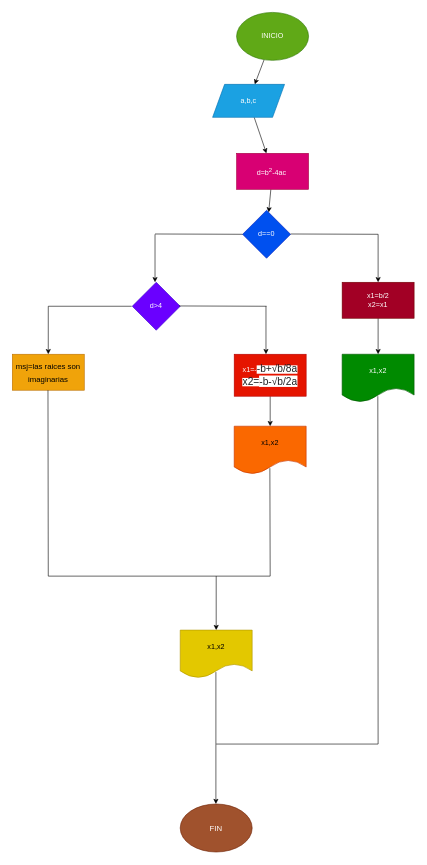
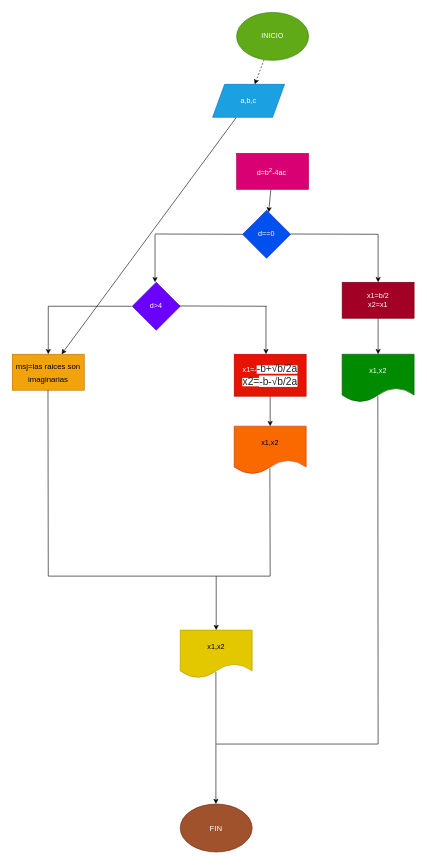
edge "INICIO" -> "a,b,c": style solid -> dashed
edge "a,b,c" -> "d=b2-4ac": now "a,b,c" -> "msj=las raices son imaginarias"
node "x1=--b+√b/8a x2=-b-√b/2a": label "x1=--b+√b/8a x2=-b-√b/2a" -> "x1=--b+√b/2a x2=-b-√b/2a"
